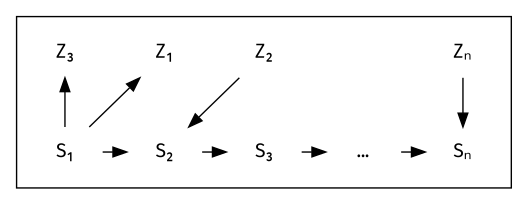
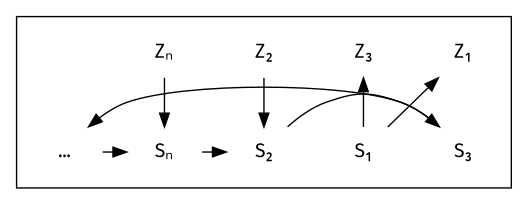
edge "S₁" -> "S₂": now "Sₙ" -> "S₂"
